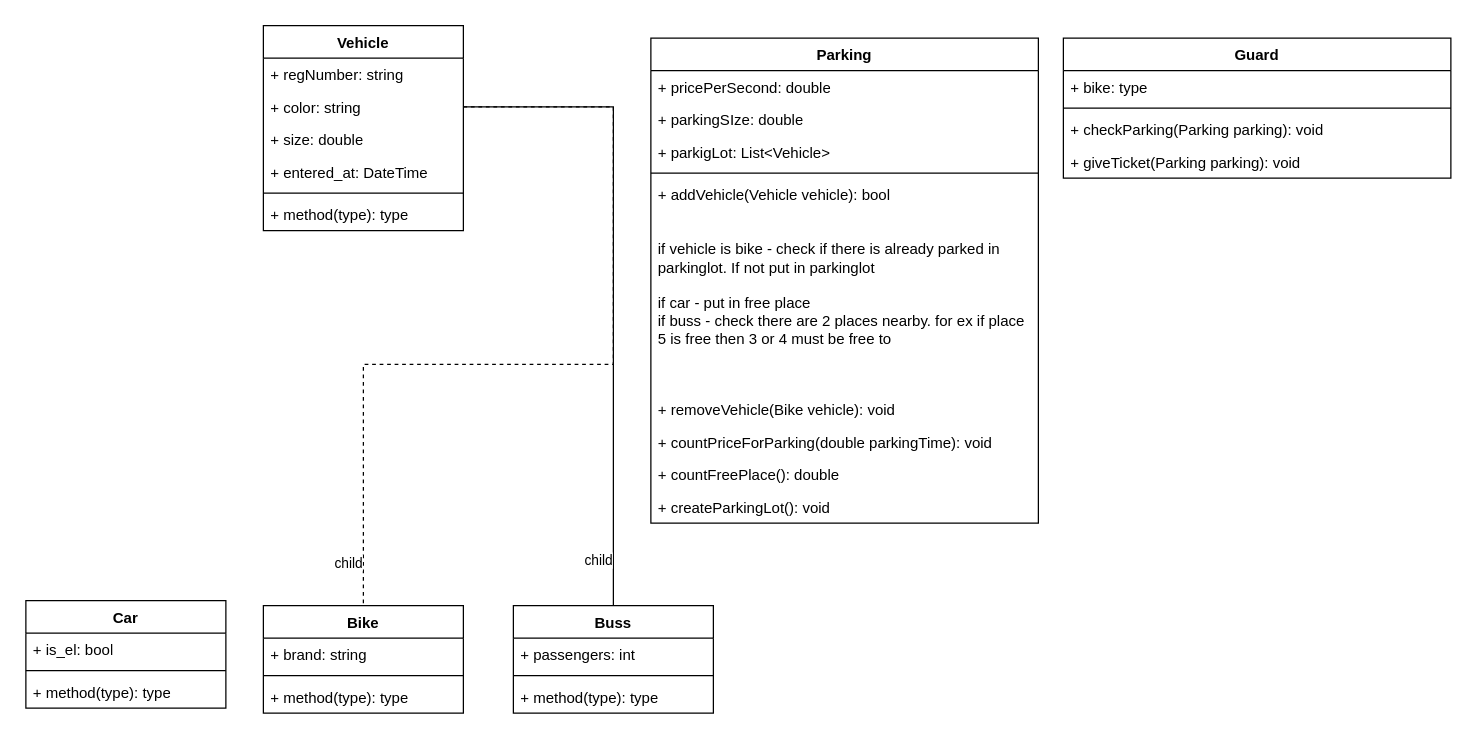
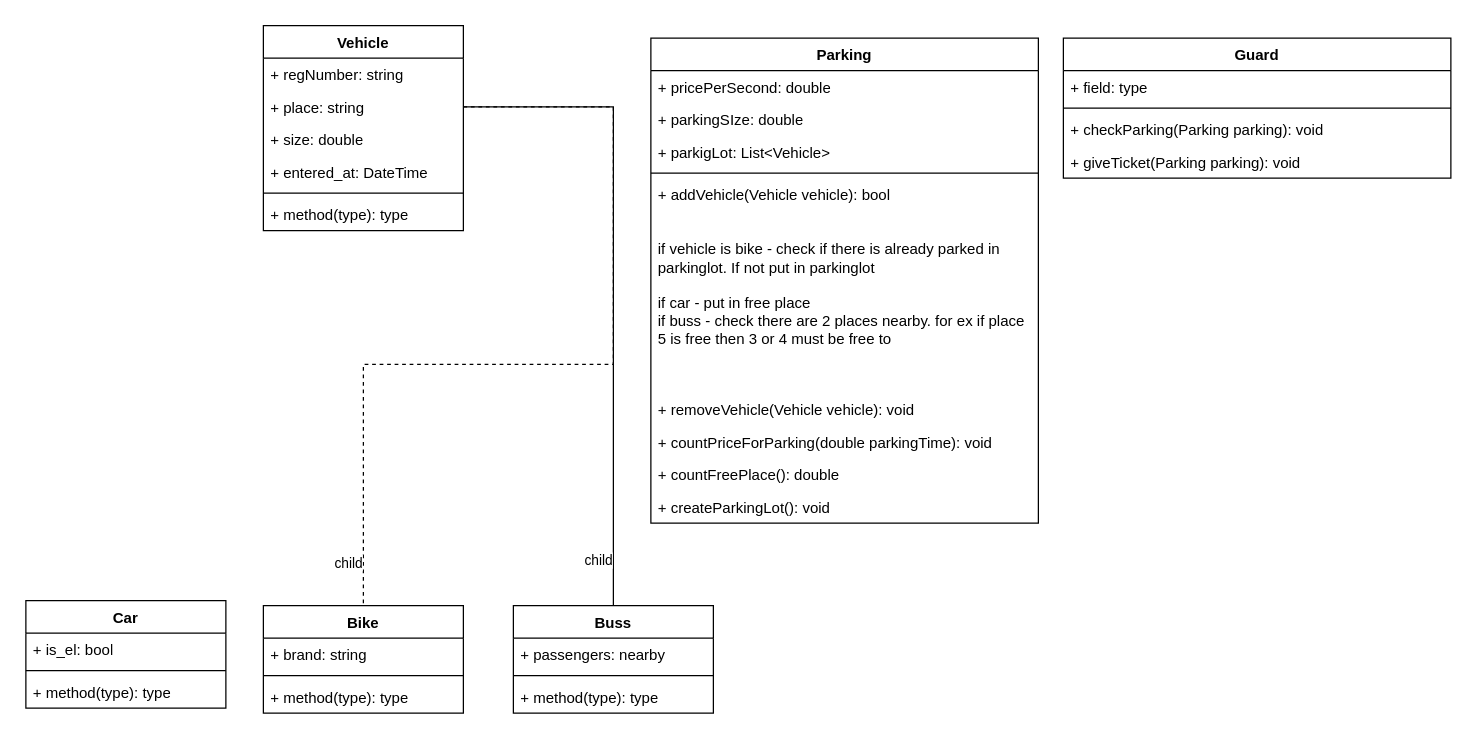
node "+ bike: type": label "+ bike: type" -> "+ field: type"
node "+ color: string": label "+ color: string" -> "+ place: string"
node "+ removeVehicle(Bike vehicle): void": label "+ removeVehicle(Bike vehicle): void" -> "+ removeVehicle(Vehicle vehicle): void"
node "+ passengers: int": label "+ passengers: int" -> "+ passengers: nearby"
